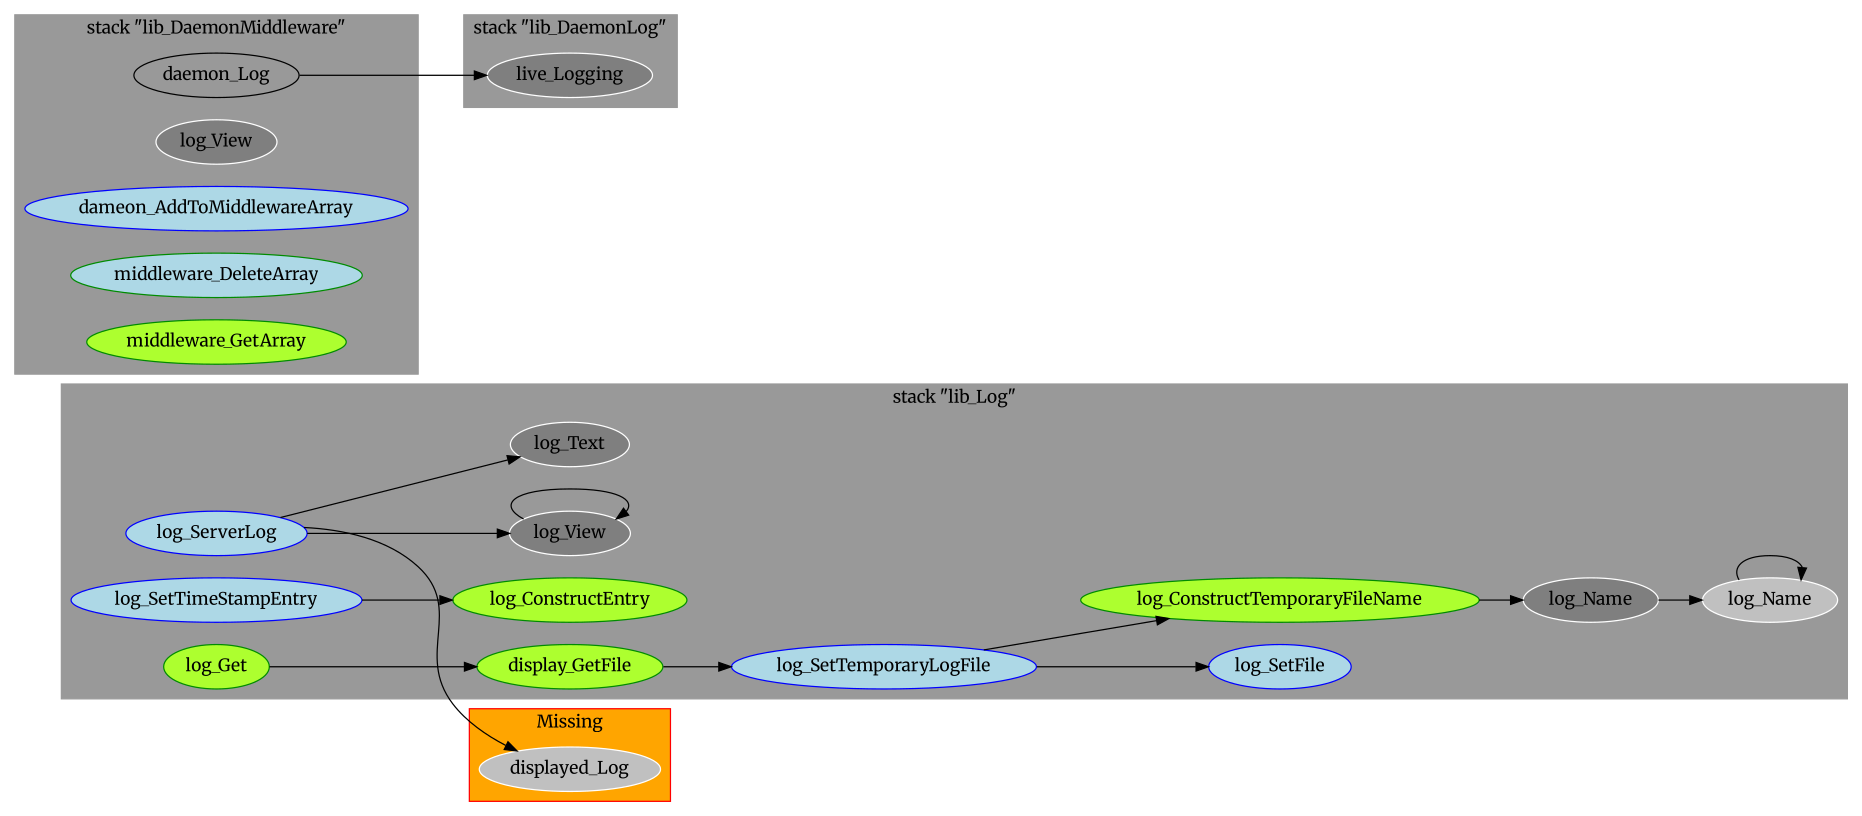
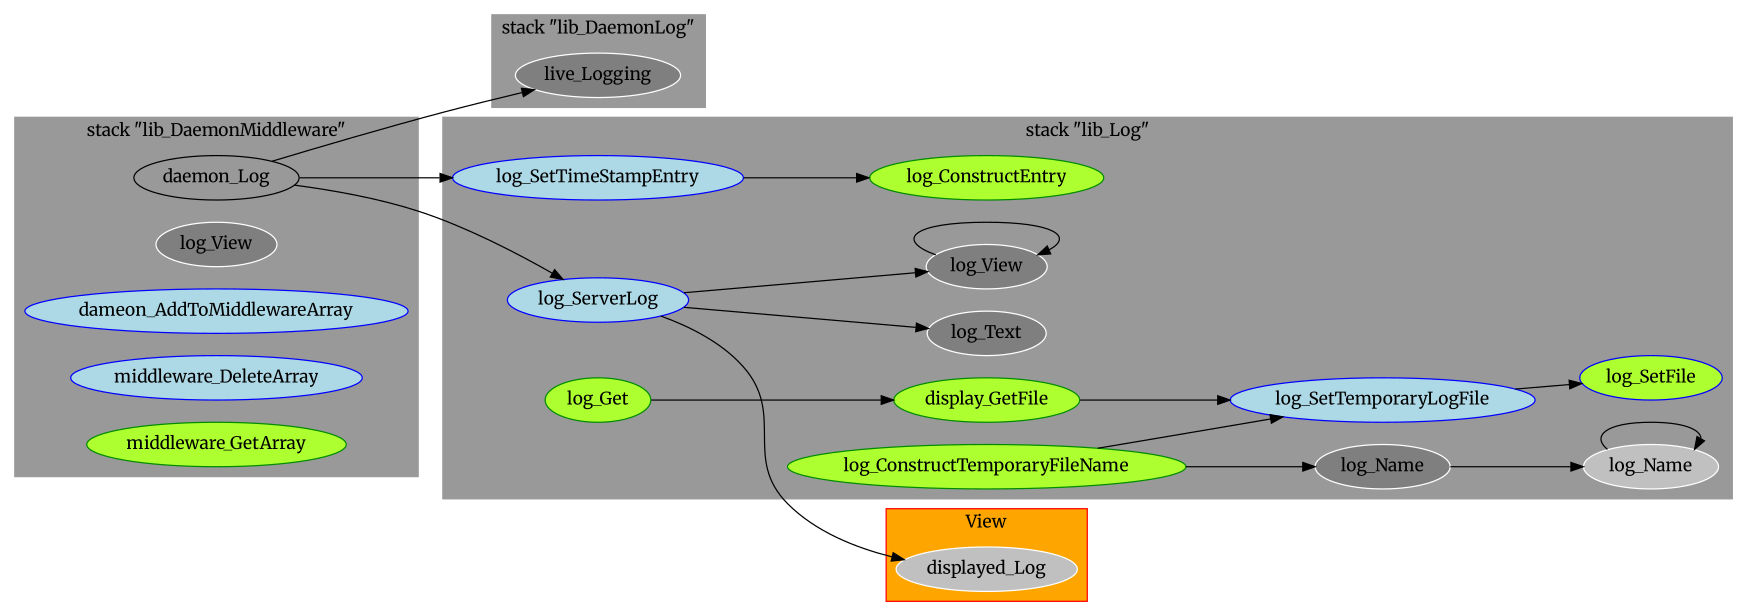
edge "daemon_Log" -> "log_SetTimeStampEntry": added
edge "daemon_Log" -> "log_ServerLog": added
node "middleware_DeleteArray": color Green4 -> Blue
edge "log_SetTemporaryLogFile" -> "log_ConstructTemporaryFileName": reversed
node "log_SetFile": fillcolor LightBlue -> GreenYellow
cluster "Missing": label "Missing" -> "View"
